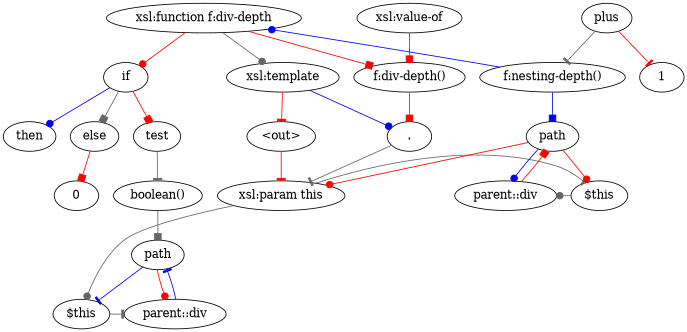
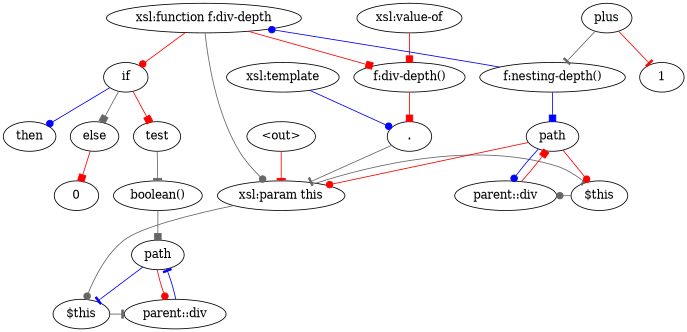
edge "xsl:function f:div-depth" -> "xsl:template": now "xsl:function f:div-depth" -> "xsl:param this"
edge "xsl:template" -> "<out>": removed
